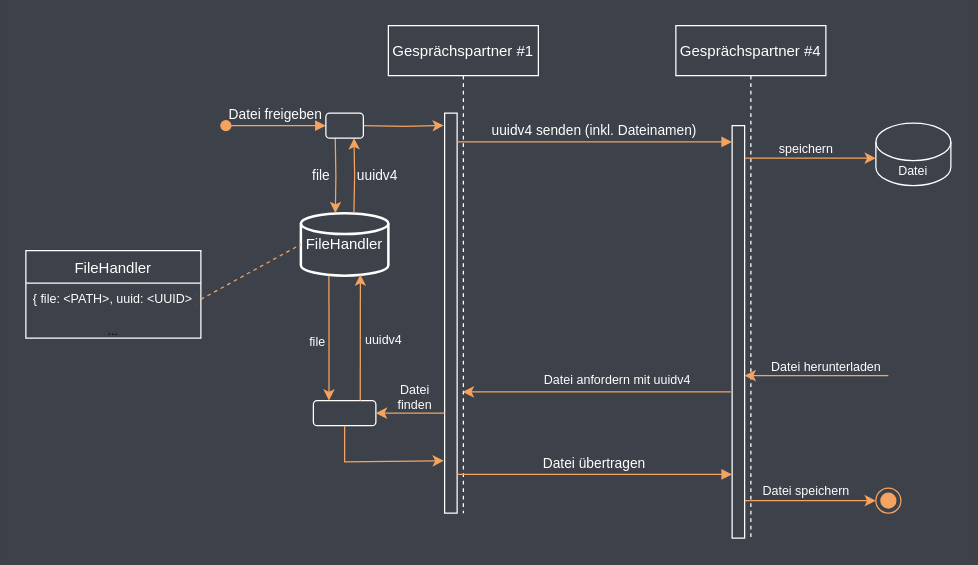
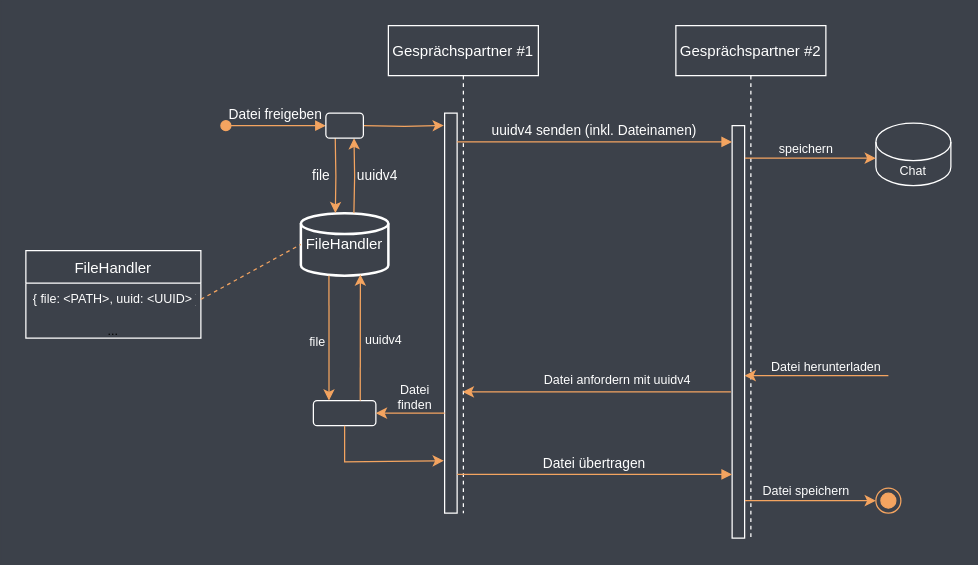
node "Gesprächspartner #4": label "Gesprächspartner #4" -> "Gesprächspartner #2"
node "Datei": label "Datei" -> "Chat"
